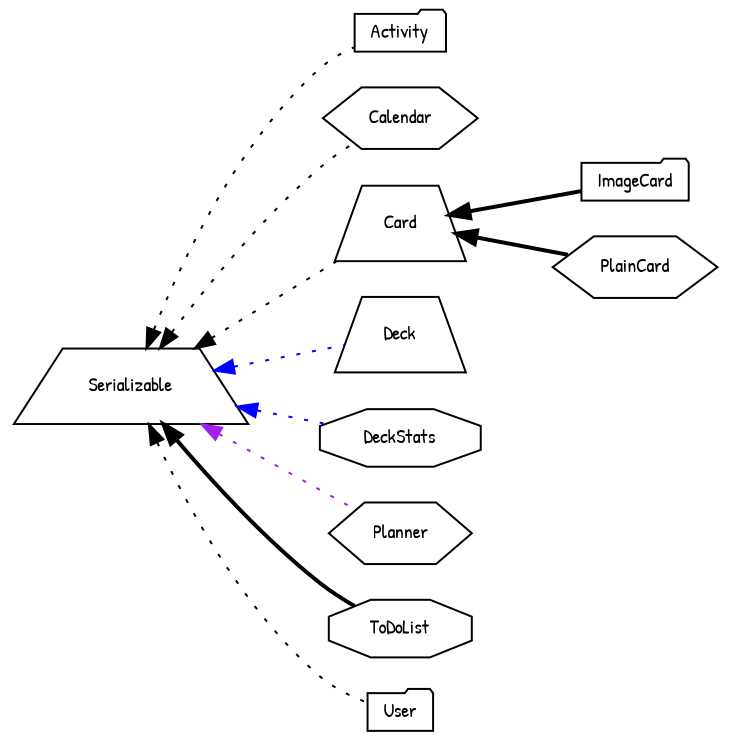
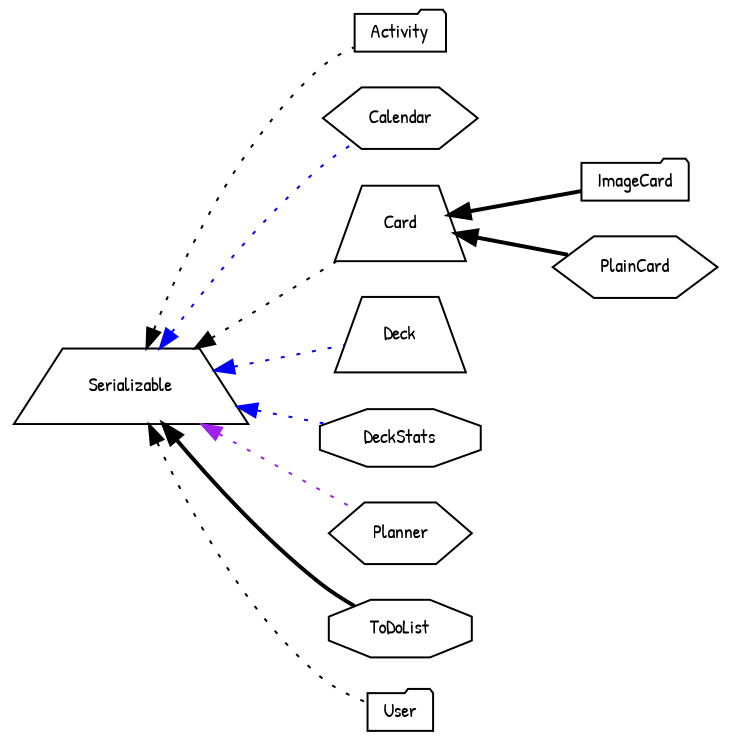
edge "Calendar" -> "Serializable": color black -> blue
